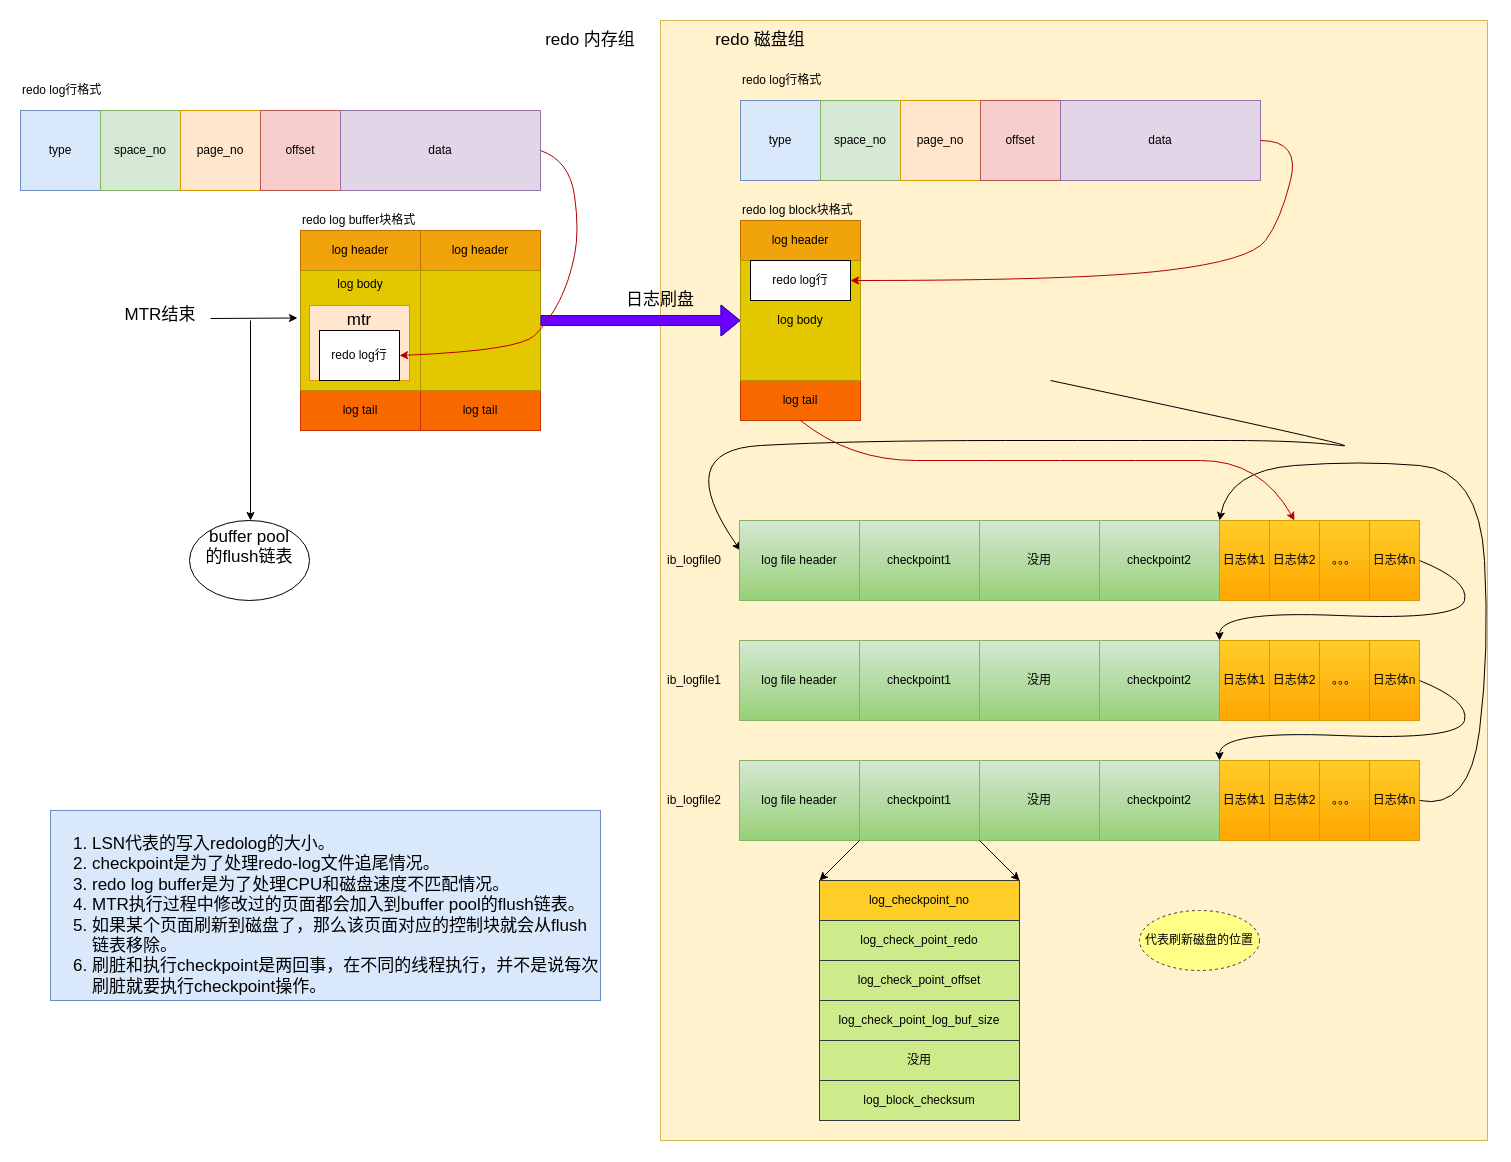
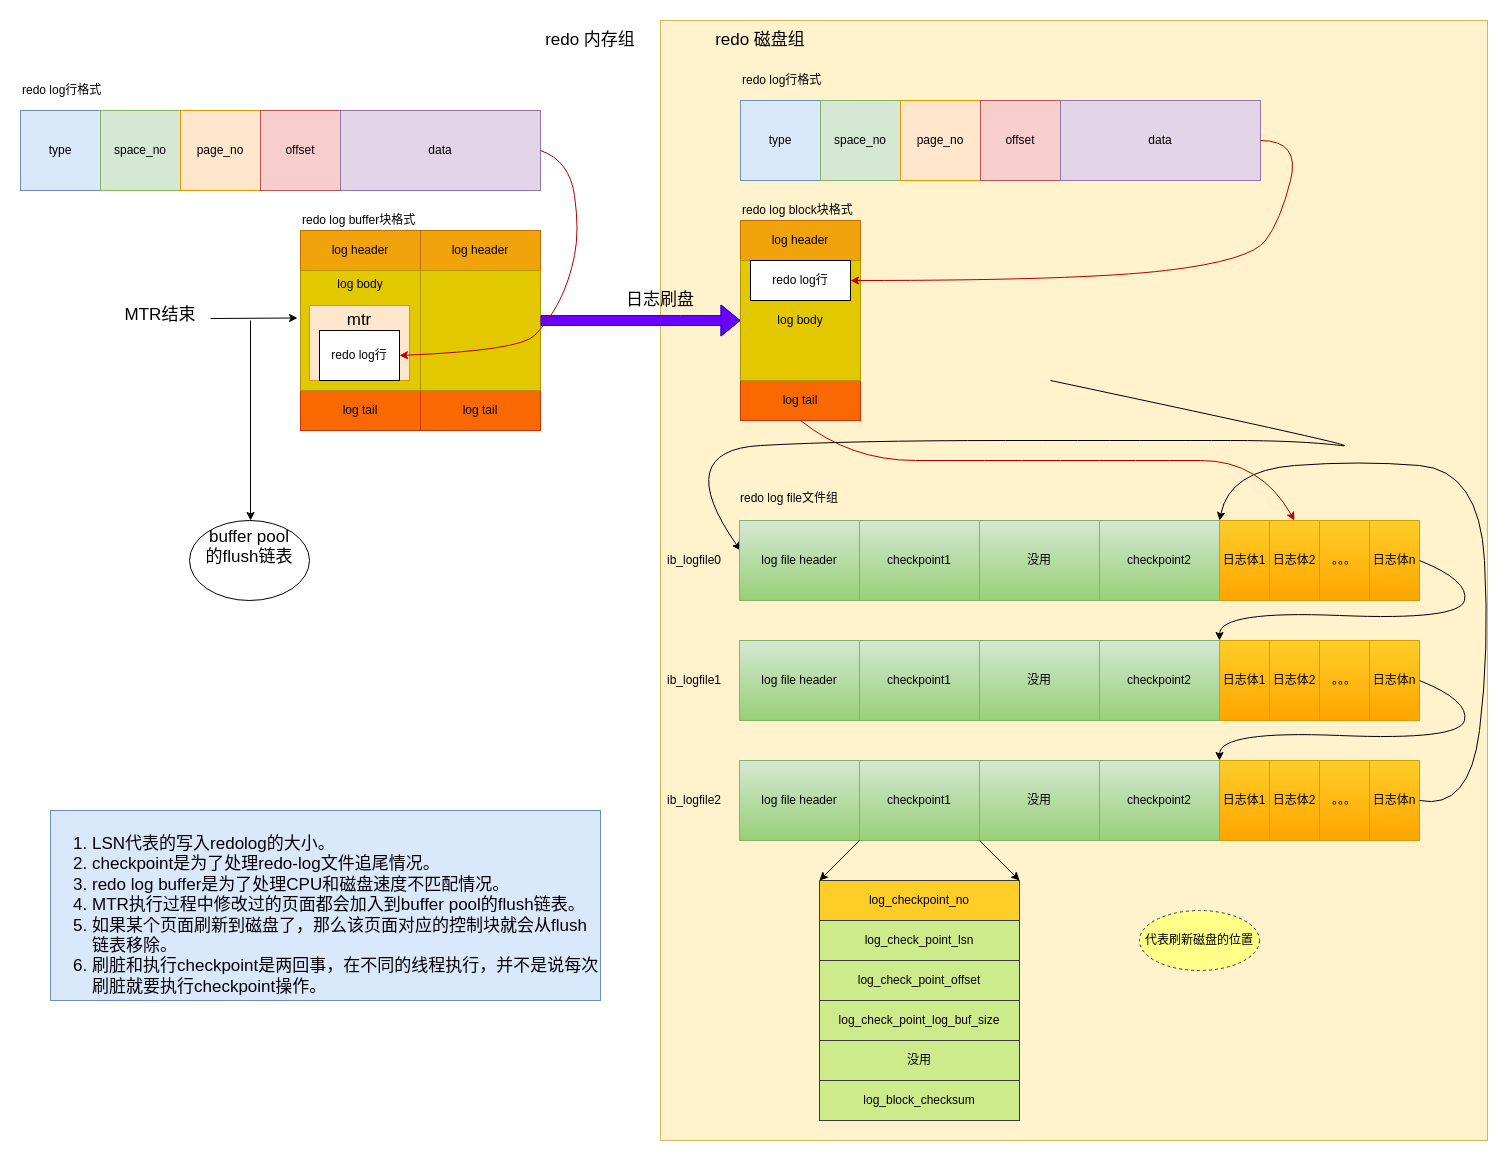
node "redo log file文件组": added
node "log_check_point_redo": label "log_check_point_redo" -> "log_check_point_lsn"
